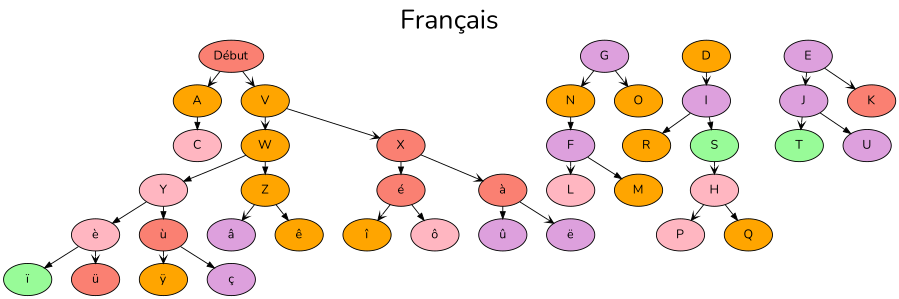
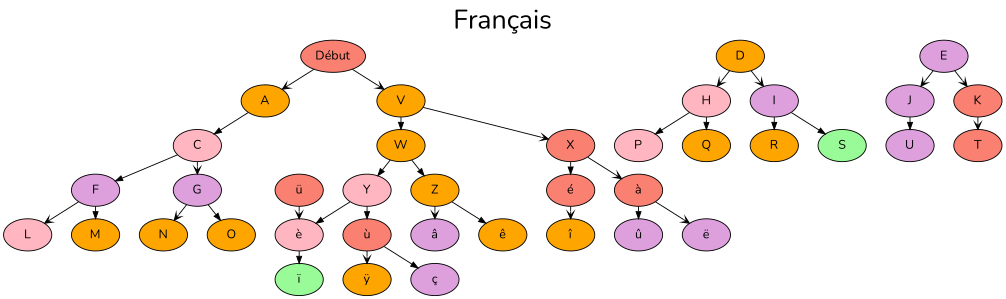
edge "G" -> "O": arrowhead vee -> normal
edge "V" -> "W": arrowhead vee -> normal
edge "N" -> "F": now "C" -> "F"
edge "J" -> "T": now "K" -> "T"
node "T": fillcolor palegreen -> salmon
edge "C" -> "G": added
edge "S" -> "H": now "D" -> "H"
edge "H" -> "P": arrowhead vee -> normal
node "ô": removed
edge "è" -> "ü": reversed
